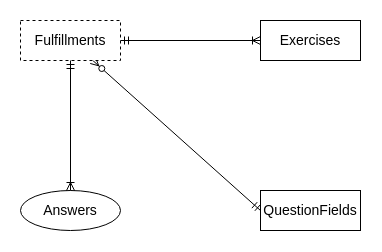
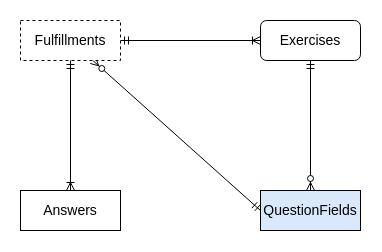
node "Exercises": shape rectangle -> rounded rectangle
edge "Exercises" -- "QuestionFields": added
node "Answers": shape ellipse -> rectangle
node "QuestionFields": fillcolor #ffffff -> #dae8fc
